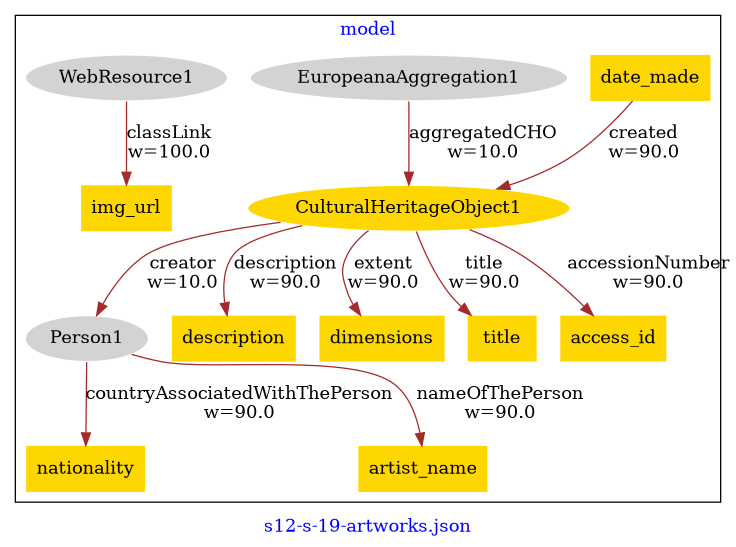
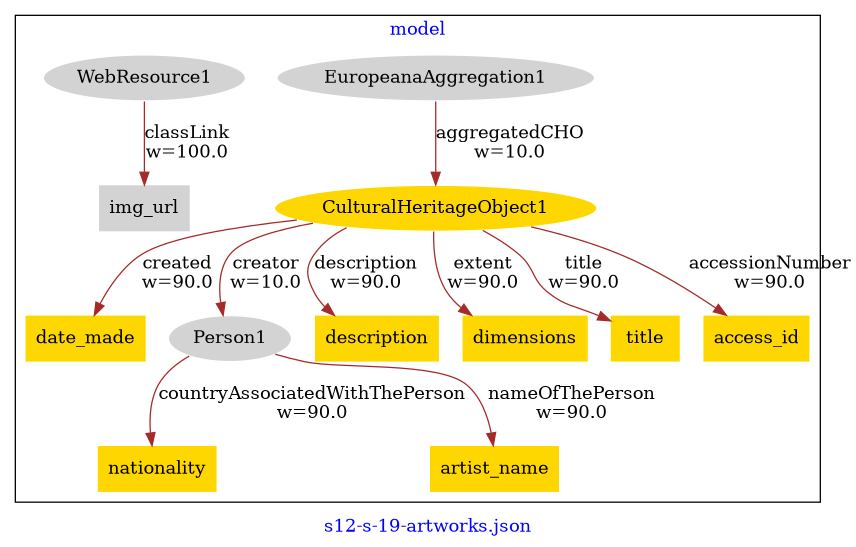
edge "date_made" -> "CulturalHeritageObject1": reversed
node "img_url": fillcolor gold -> lightgray
